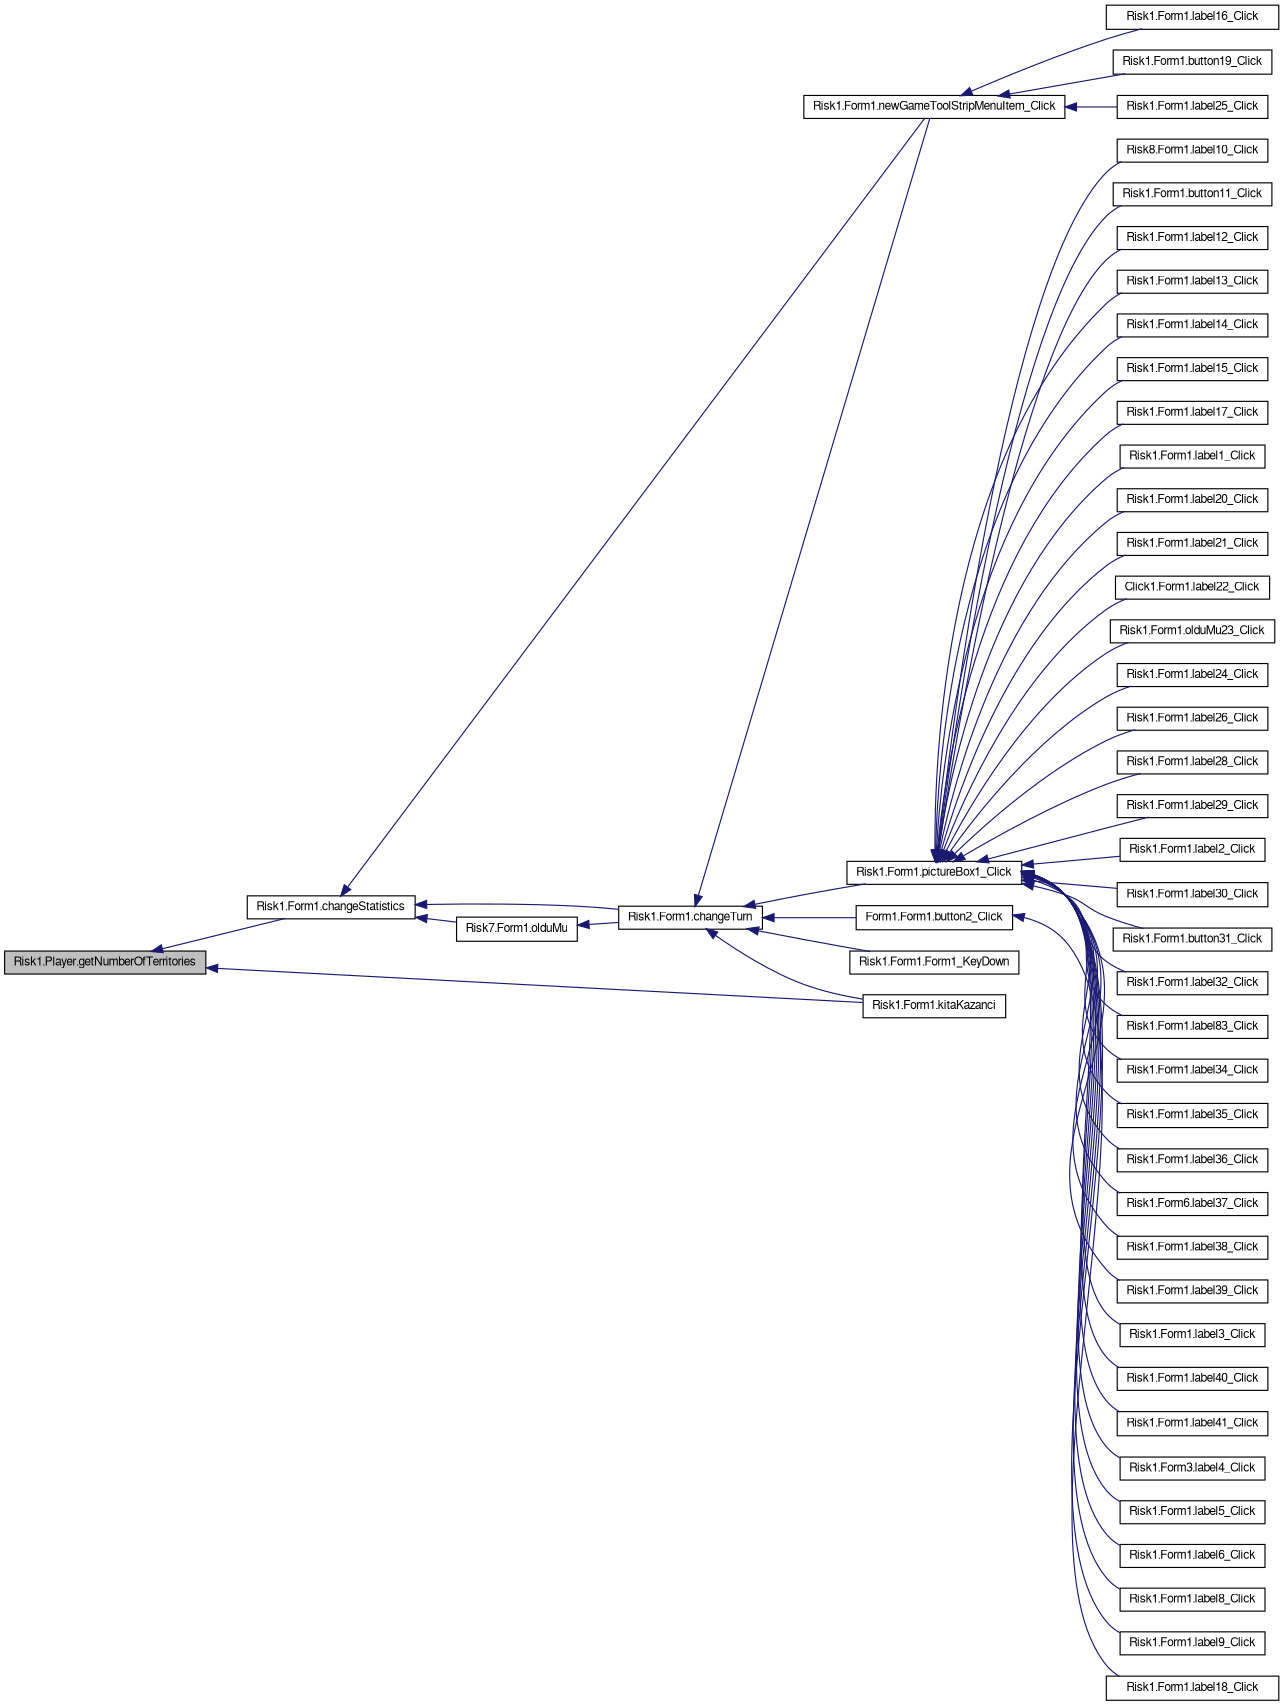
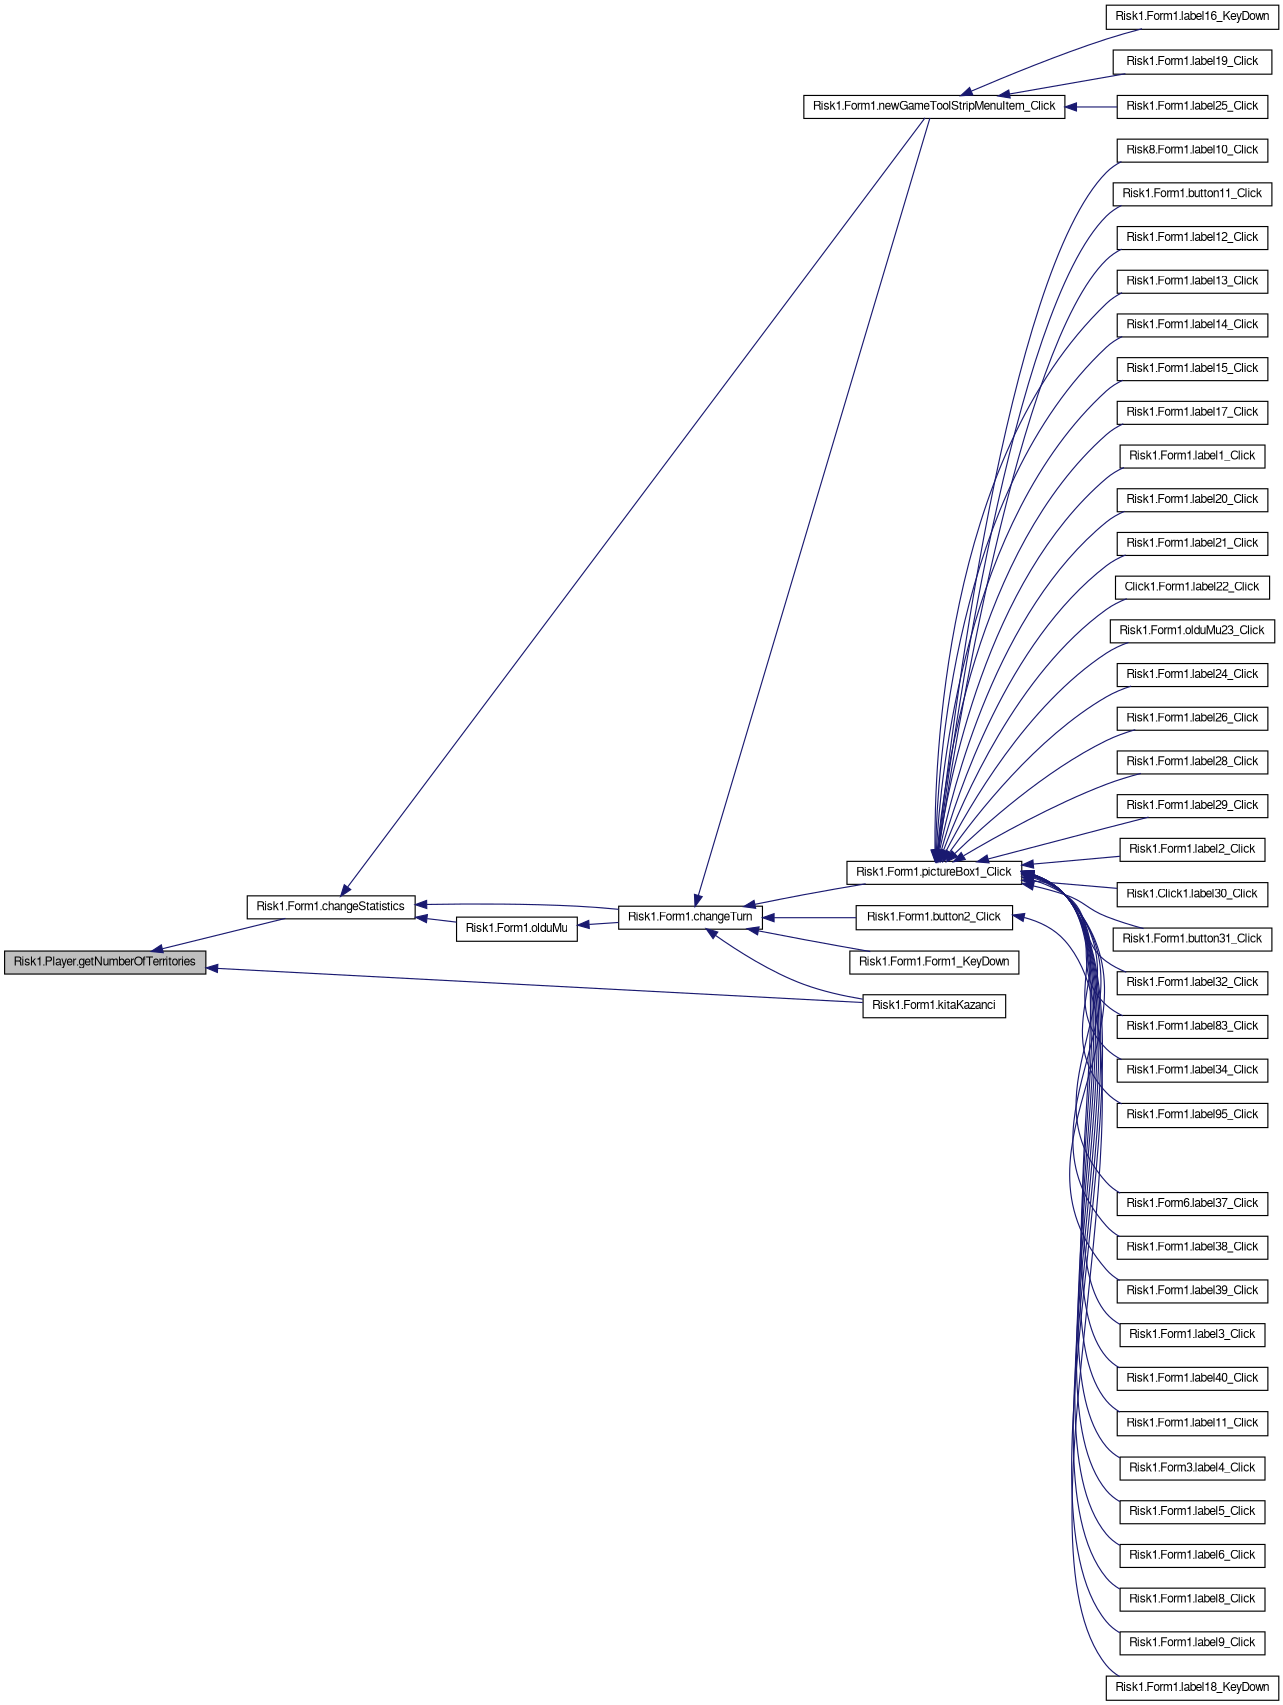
node "Risk1.Form1.label16_Click": label "Risk1.Form1.label16_Click" -> "Risk1.Form1.label16_KeyDown"
node "Risk1.Form1.button19_Click": label "Risk1.Form1.button19_Click" -> "Risk1.Form1.label19_Click"
node "Risk1.Form1.label30_Click": label "Risk1.Form1.label30_Click" -> "Risk1.Click1.label30_Click"
node "Form1.Form1.button2_Click": label "Form1.Form1.button2_Click" -> "Risk1.Form1.button2_Click"
node "Risk7.Form1.olduMu": label "Risk7.Form1.olduMu" -> "Risk1.Form1.olduMu"
node "Risk1.Form1.label35_Click": label "Risk1.Form1.label35_Click" -> "Risk1.Form1.label95_Click"
node "Risk1.Form1.label36_Click": removed
node "Risk1.Form1.label41_Click": label "Risk1.Form1.label41_Click" -> "Risk1.Form1.label11_Click"
node "Risk1.Form1.label18_Click": label "Risk1.Form1.label18_Click" -> "Risk1.Form1.label18_KeyDown"
